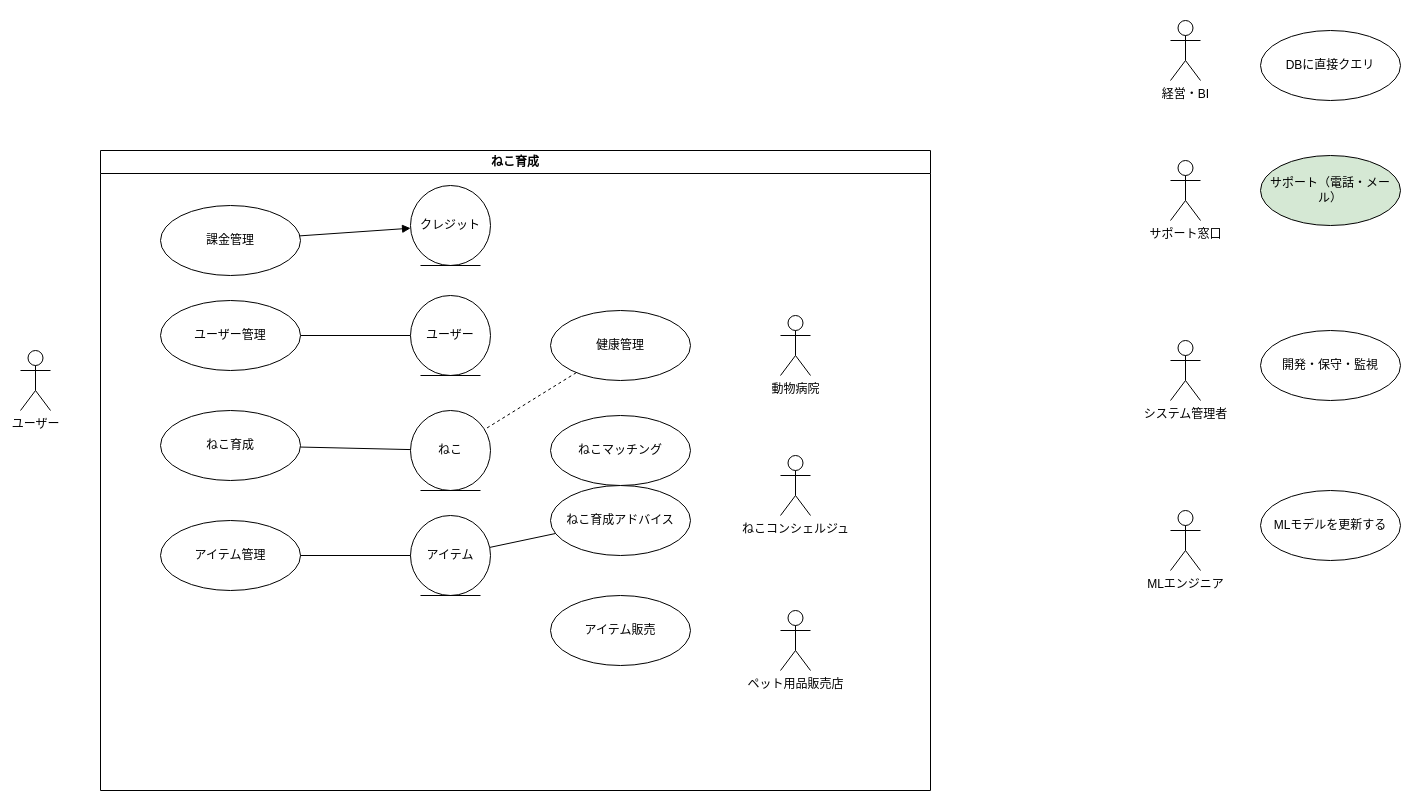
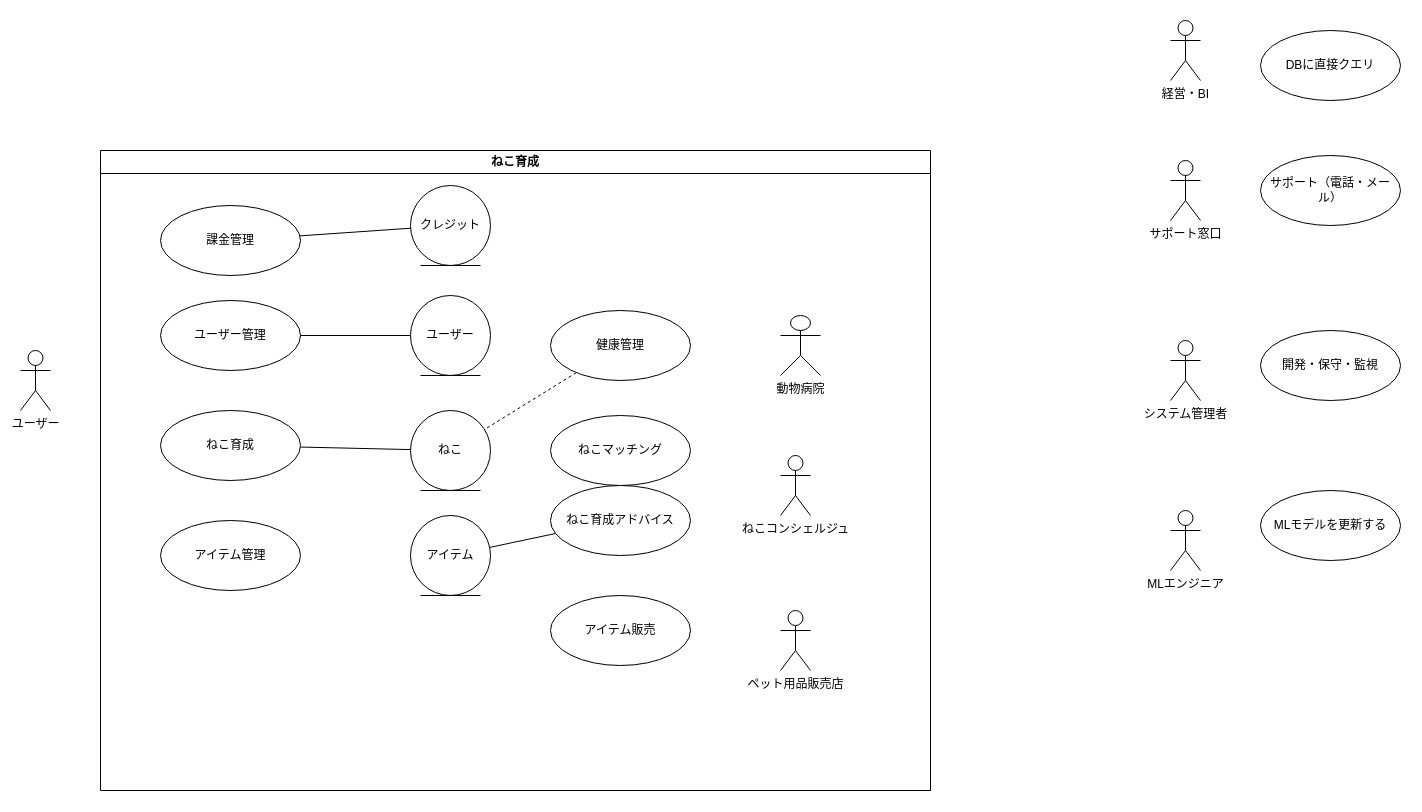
node "サポート（電話・メール）": fillcolor #d5e8d4 -> #ffffff
edge "課金管理" -> "クレジット": arrowhead block -> none
node "動物病院": size 30x60 -> 40x60
edge "アイテム管理" -- "アイテム": removed
